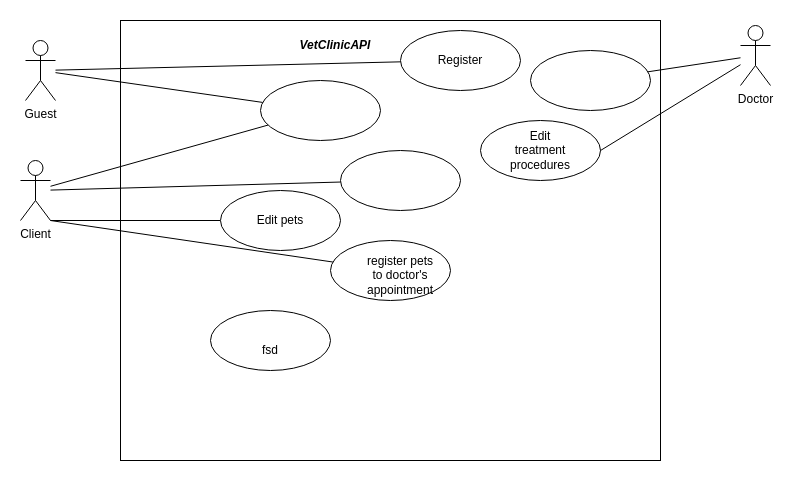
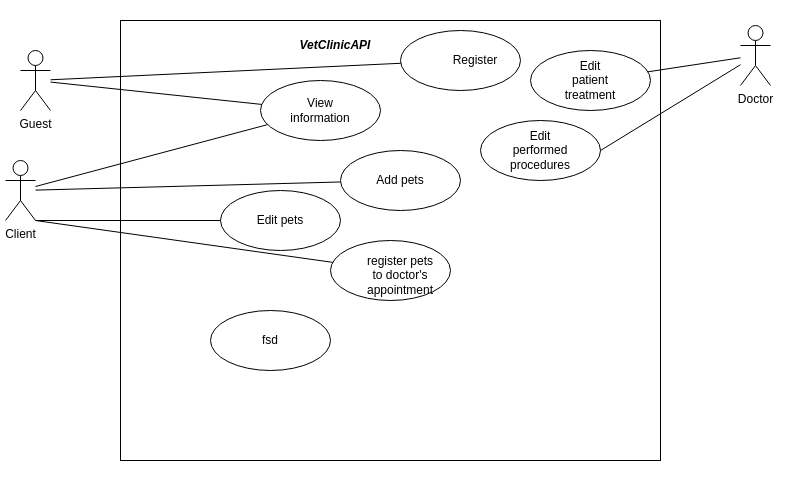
node "Register": moved (461, 61) -> (476, 61)
node "Guest": moved (41, 71) -> (36, 81)
node "Edit patient treatment": added
node "View information": added
node "Edit treatment procedures": label "Edit treatment procedures" -> "Edit performed procedures"
node "Add pets": added
node "Client": moved (36, 191) -> (21, 191)
node "fsd": moved (271, 351) -> (271, 341)
